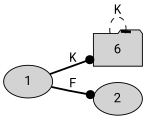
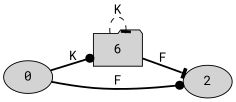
edge "6" -> "2": added, label "F"
node "1": label "1" -> "0"
